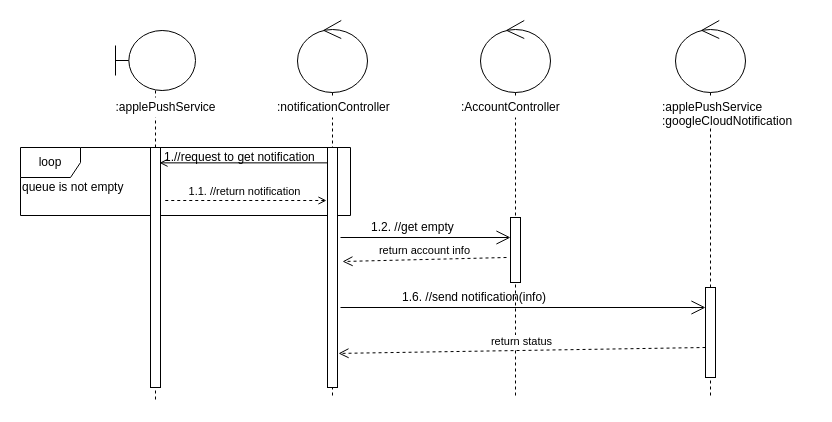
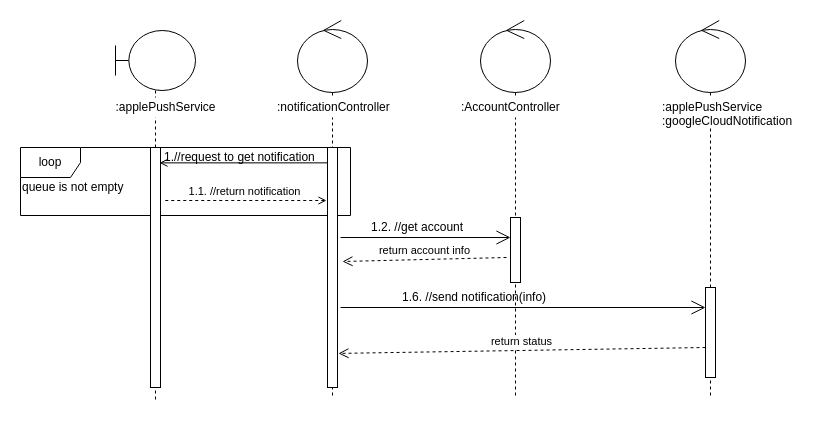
node "1.2. //get empty": label "1.2. //get empty" -> "1.2. //get account"
